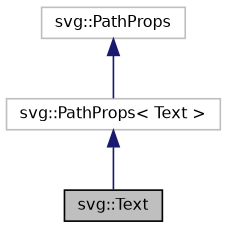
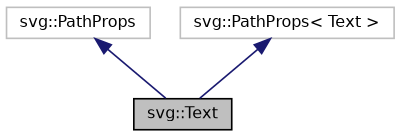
edge "svg::PathProps< Text >" -> "svg::PathProps": now "svg::Text" -> "svg::PathProps"
